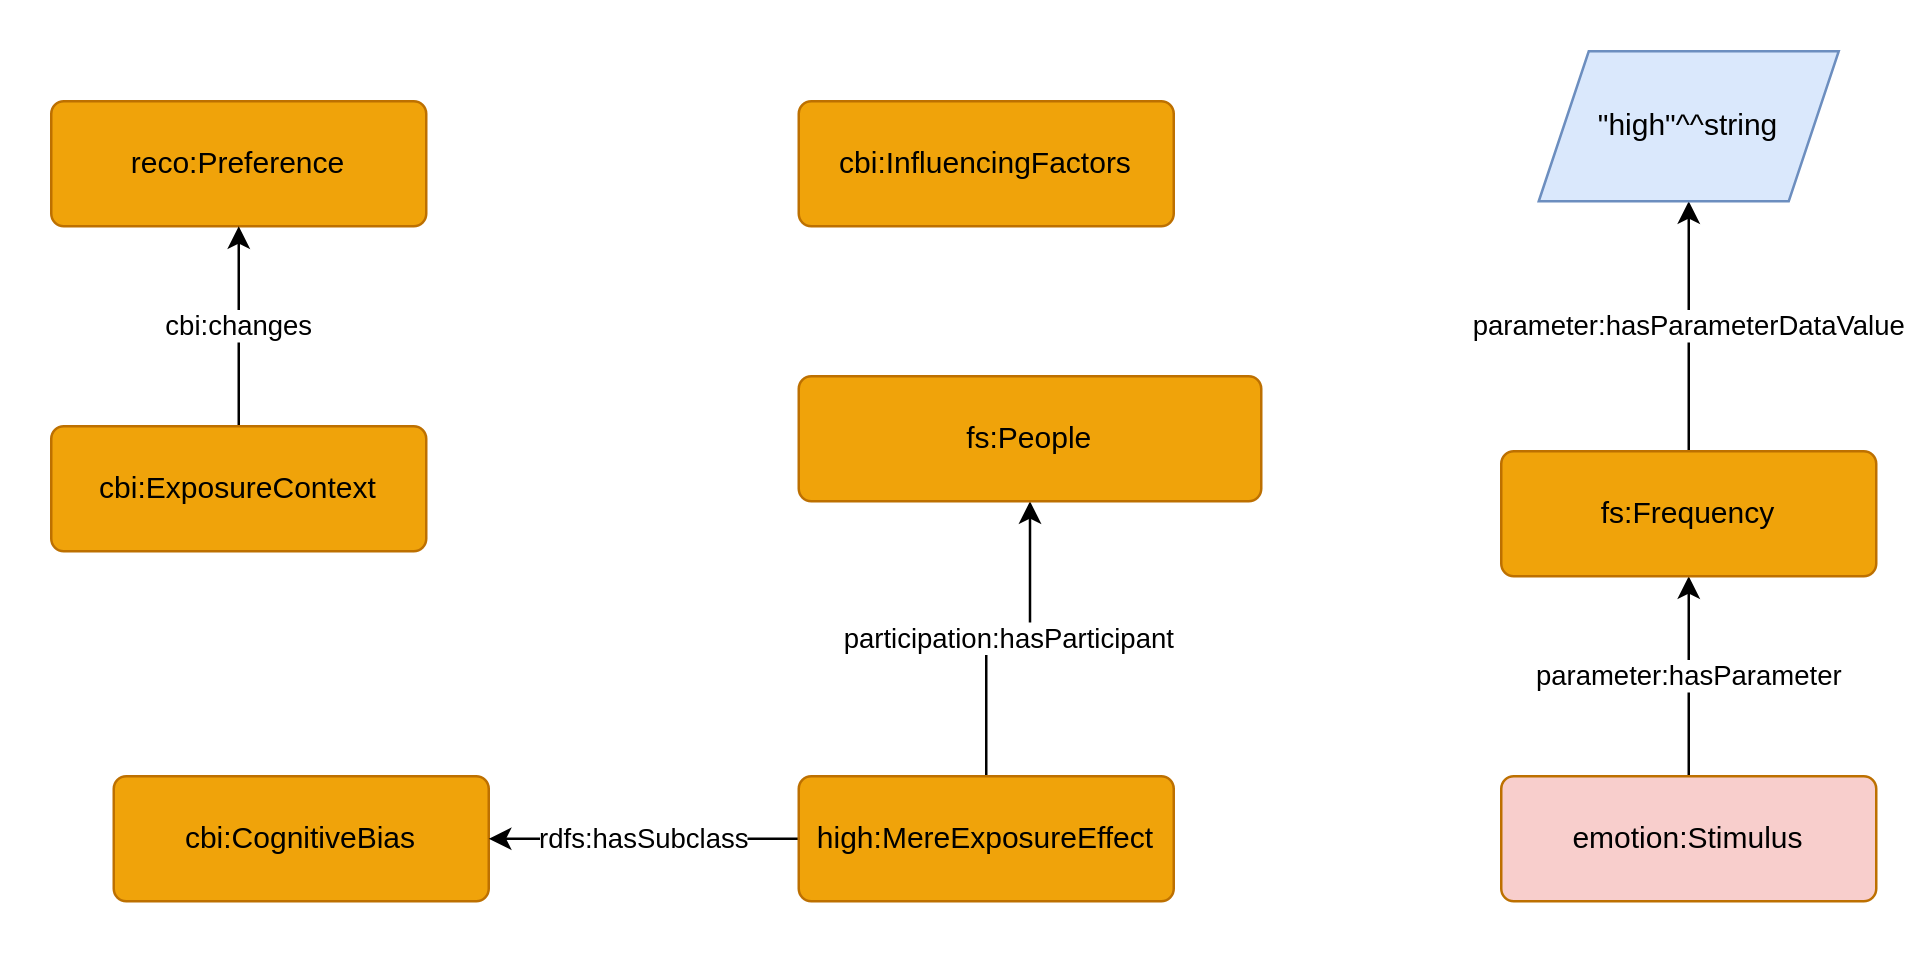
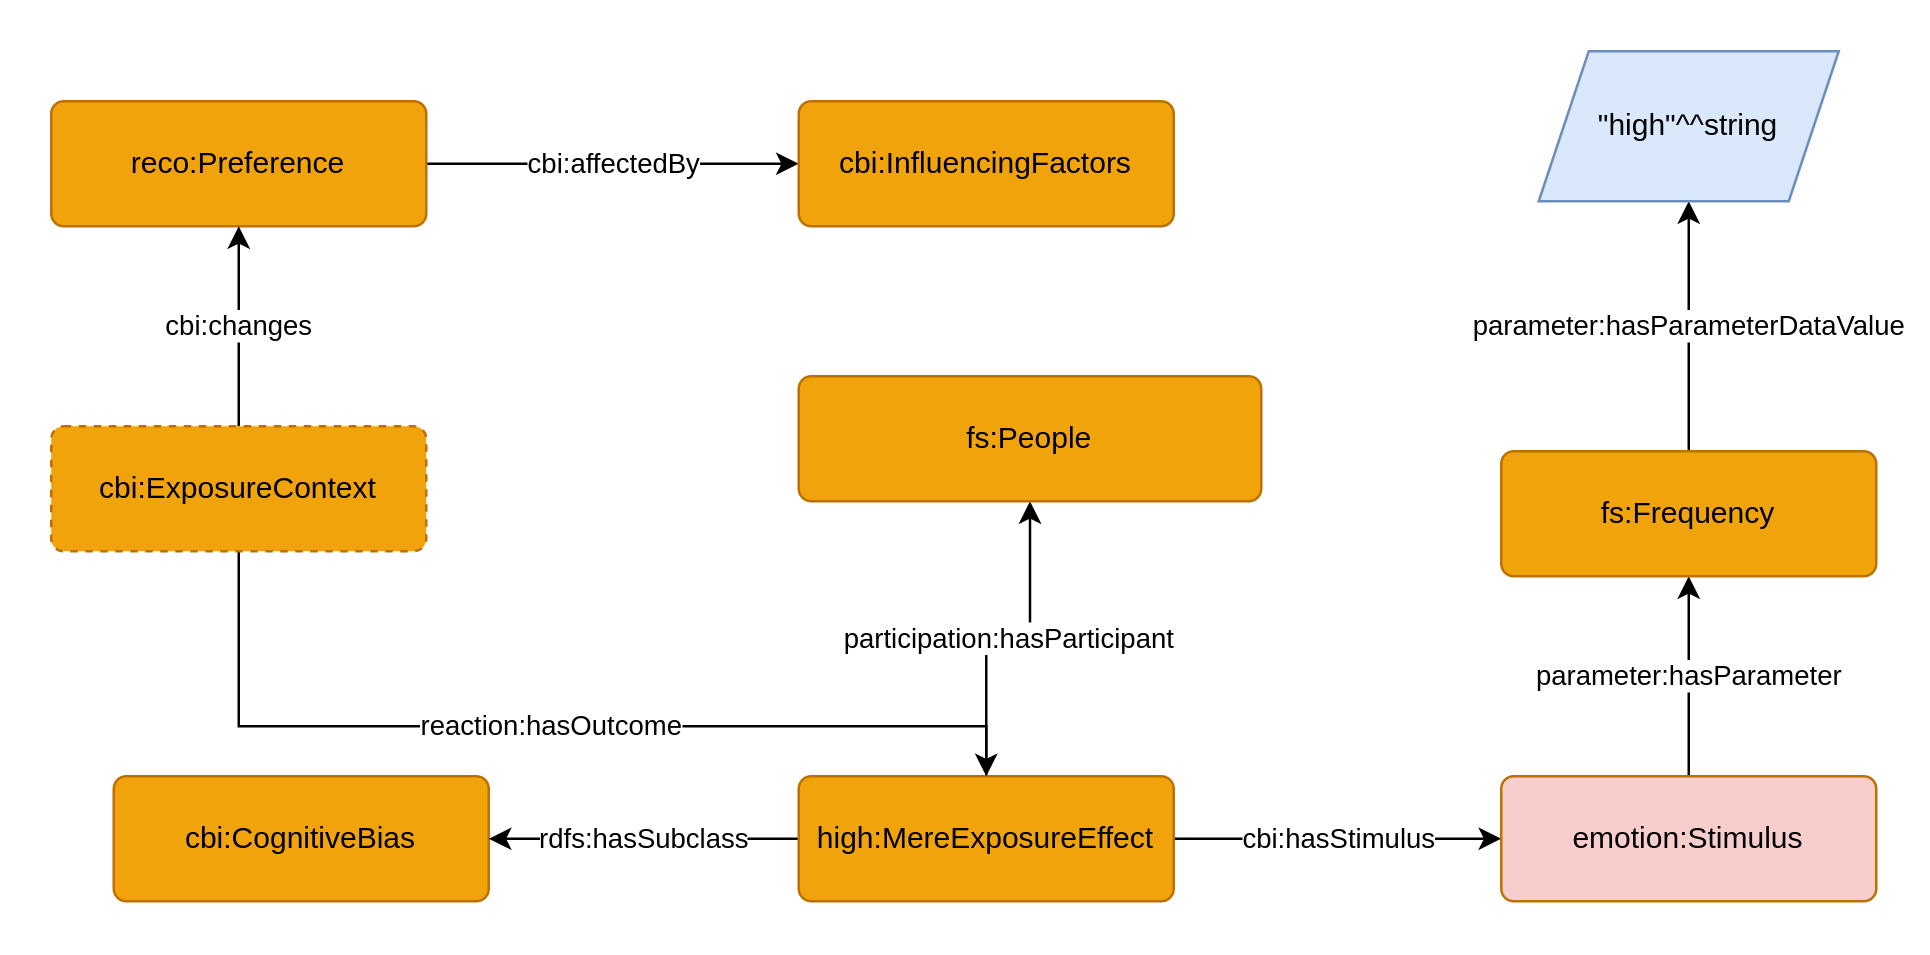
edge "reco:Preference" -> "cbi:InfluencingFactors": added, label "cbi:affectedBy"
node "cbi:ExposureContext": style solid -> dashed
edge "cbi:ExposureContext" -> "high:MereExposureEffect": added, label "reaction:hasOutcome"
edge "high:MereExposureEffect" -> "emotion:Stimulus": added, label "cbi:hasStimulus"
